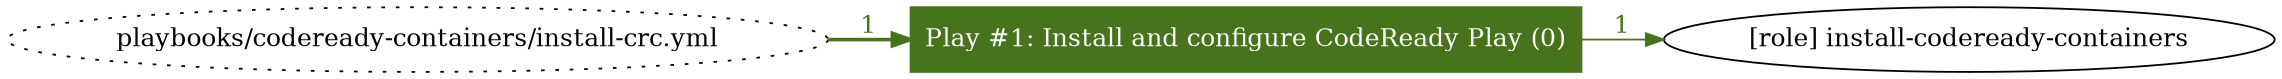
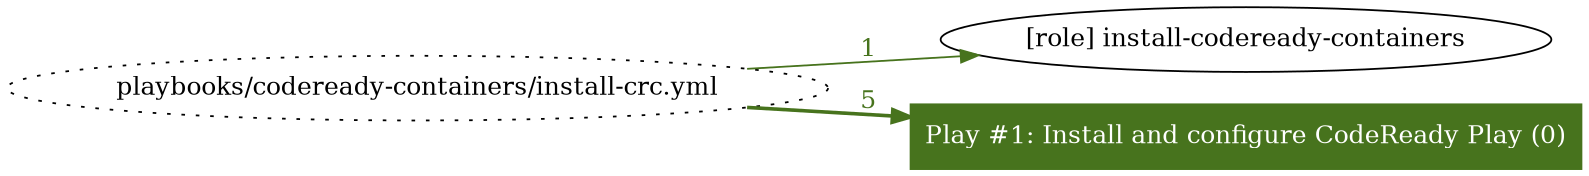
edge "playbooks/codeready-containers/install-crc.yml" -> "Play #1: Install and configure CodeReady Play (0)": label "1" -> "5"
edge "Play #1: Install and configure CodeReady Play (0)" -> "[role] install-codeready-containers": now "playbooks/codeready-containers/install-crc.yml" -> "[role] install-codeready-containers"
